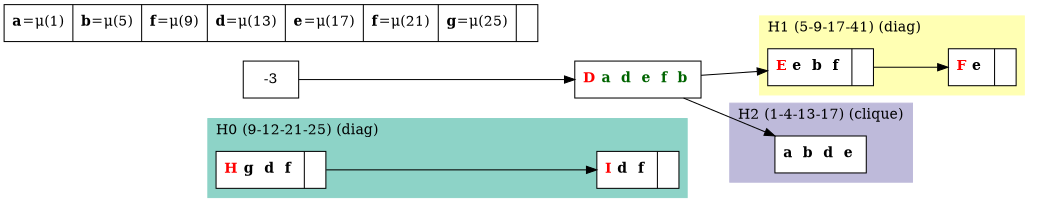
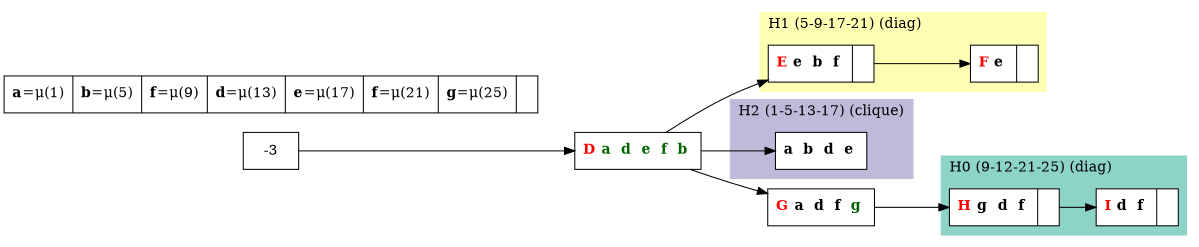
cluster "H1 (5-9-17-41) (diag)": label "H1 (5-9-17-41) (diag)" -> "H1 (5-9-17-21) (diag)"
cluster "H2 (1-4-13-17) (clique)": label "H2 (1-4-13-17) (clique)" -> "H2 (1-5-13-17) (clique)"
node "G": added
